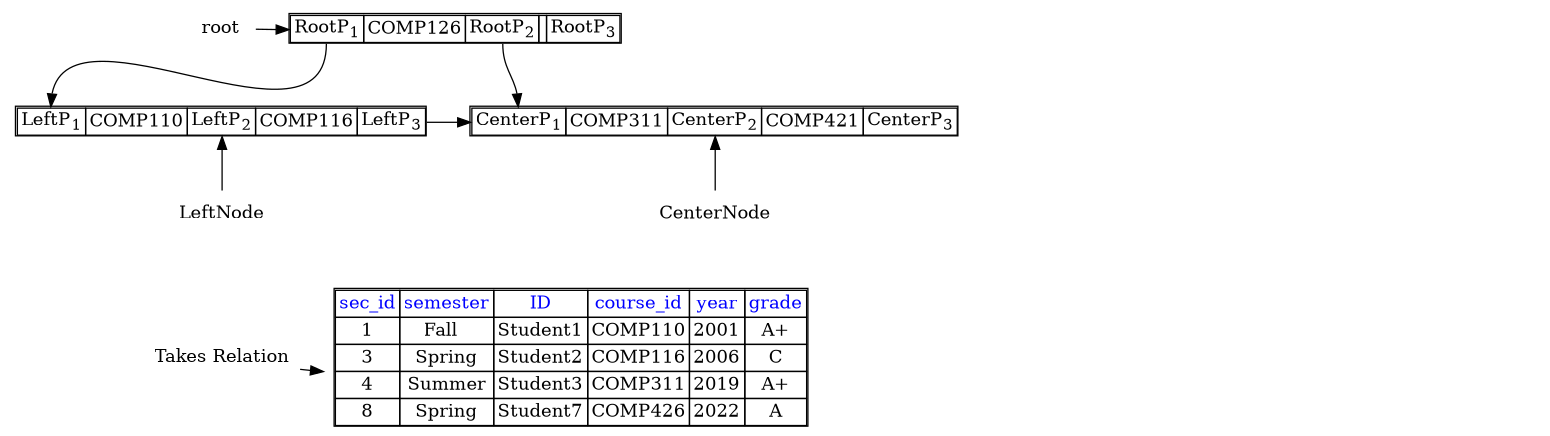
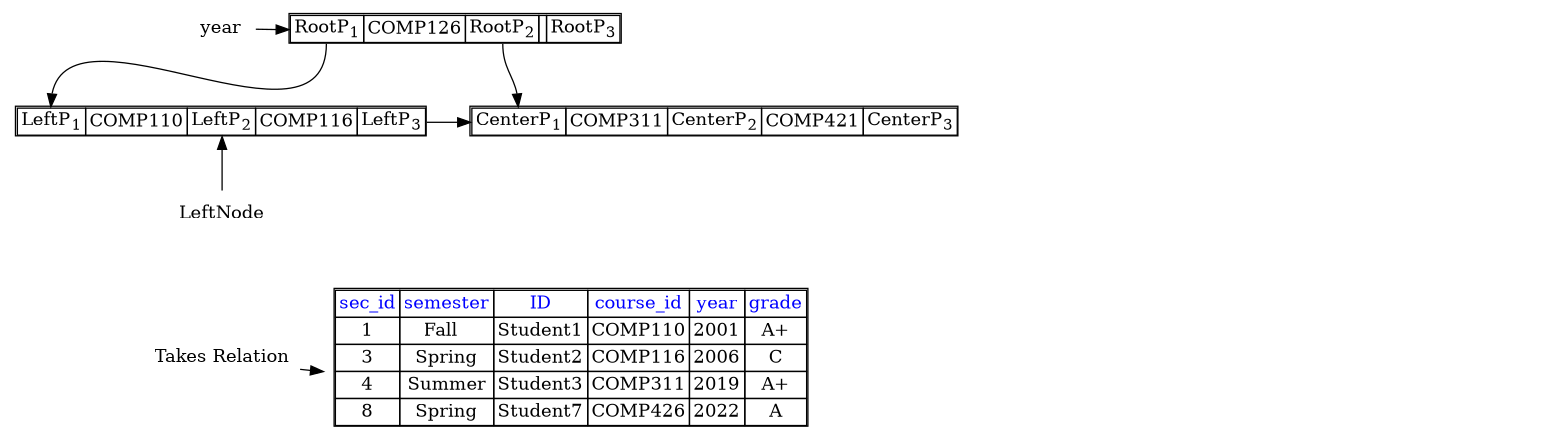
node "root": label "root" -> "year"
node "CenterNode": removed
